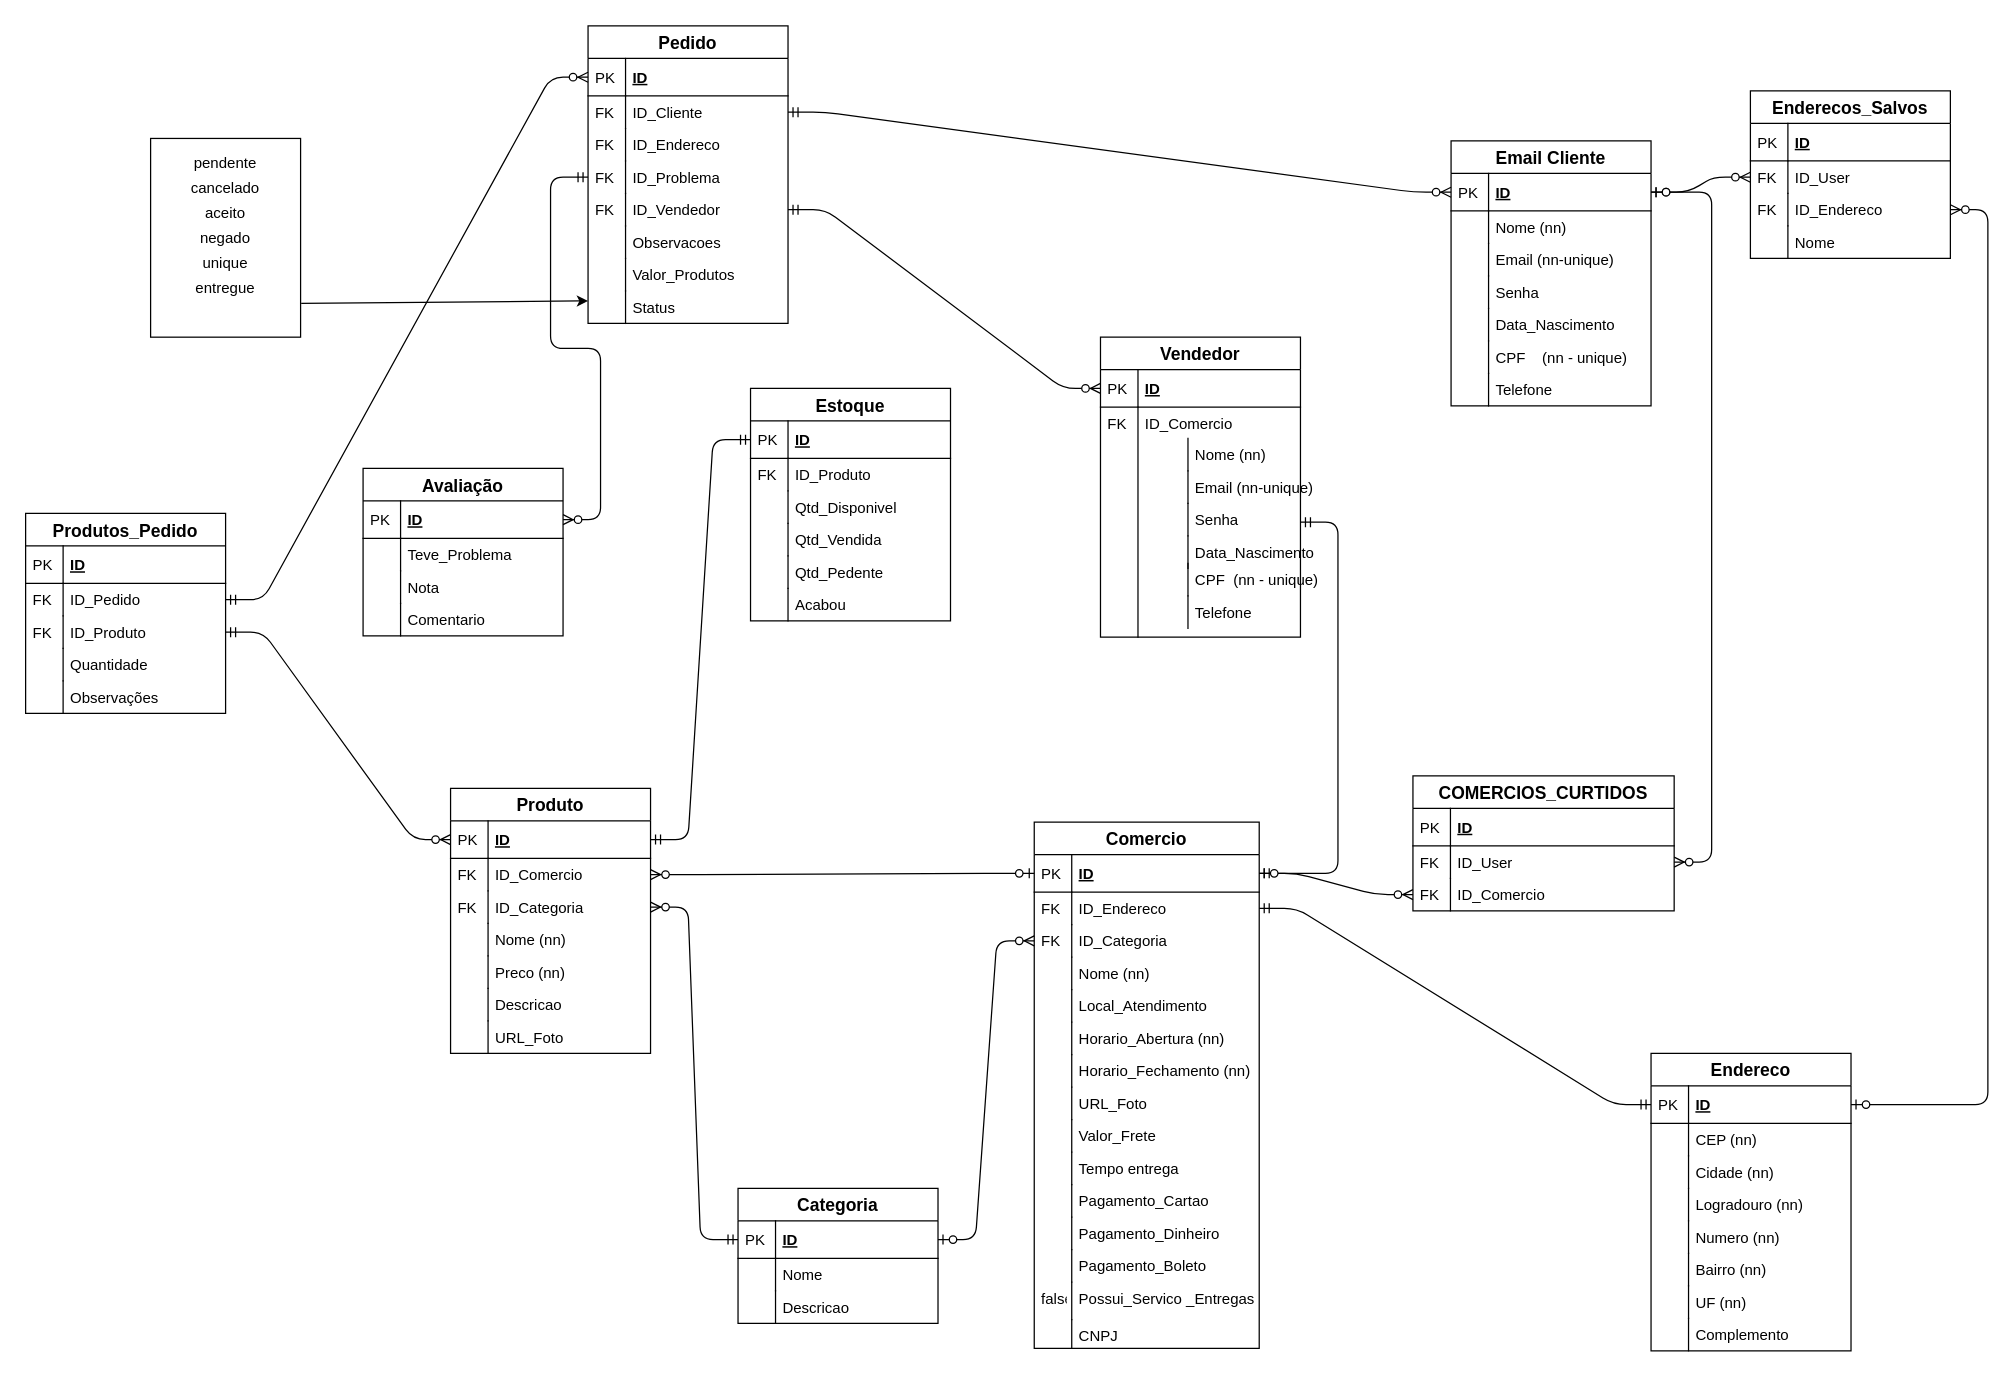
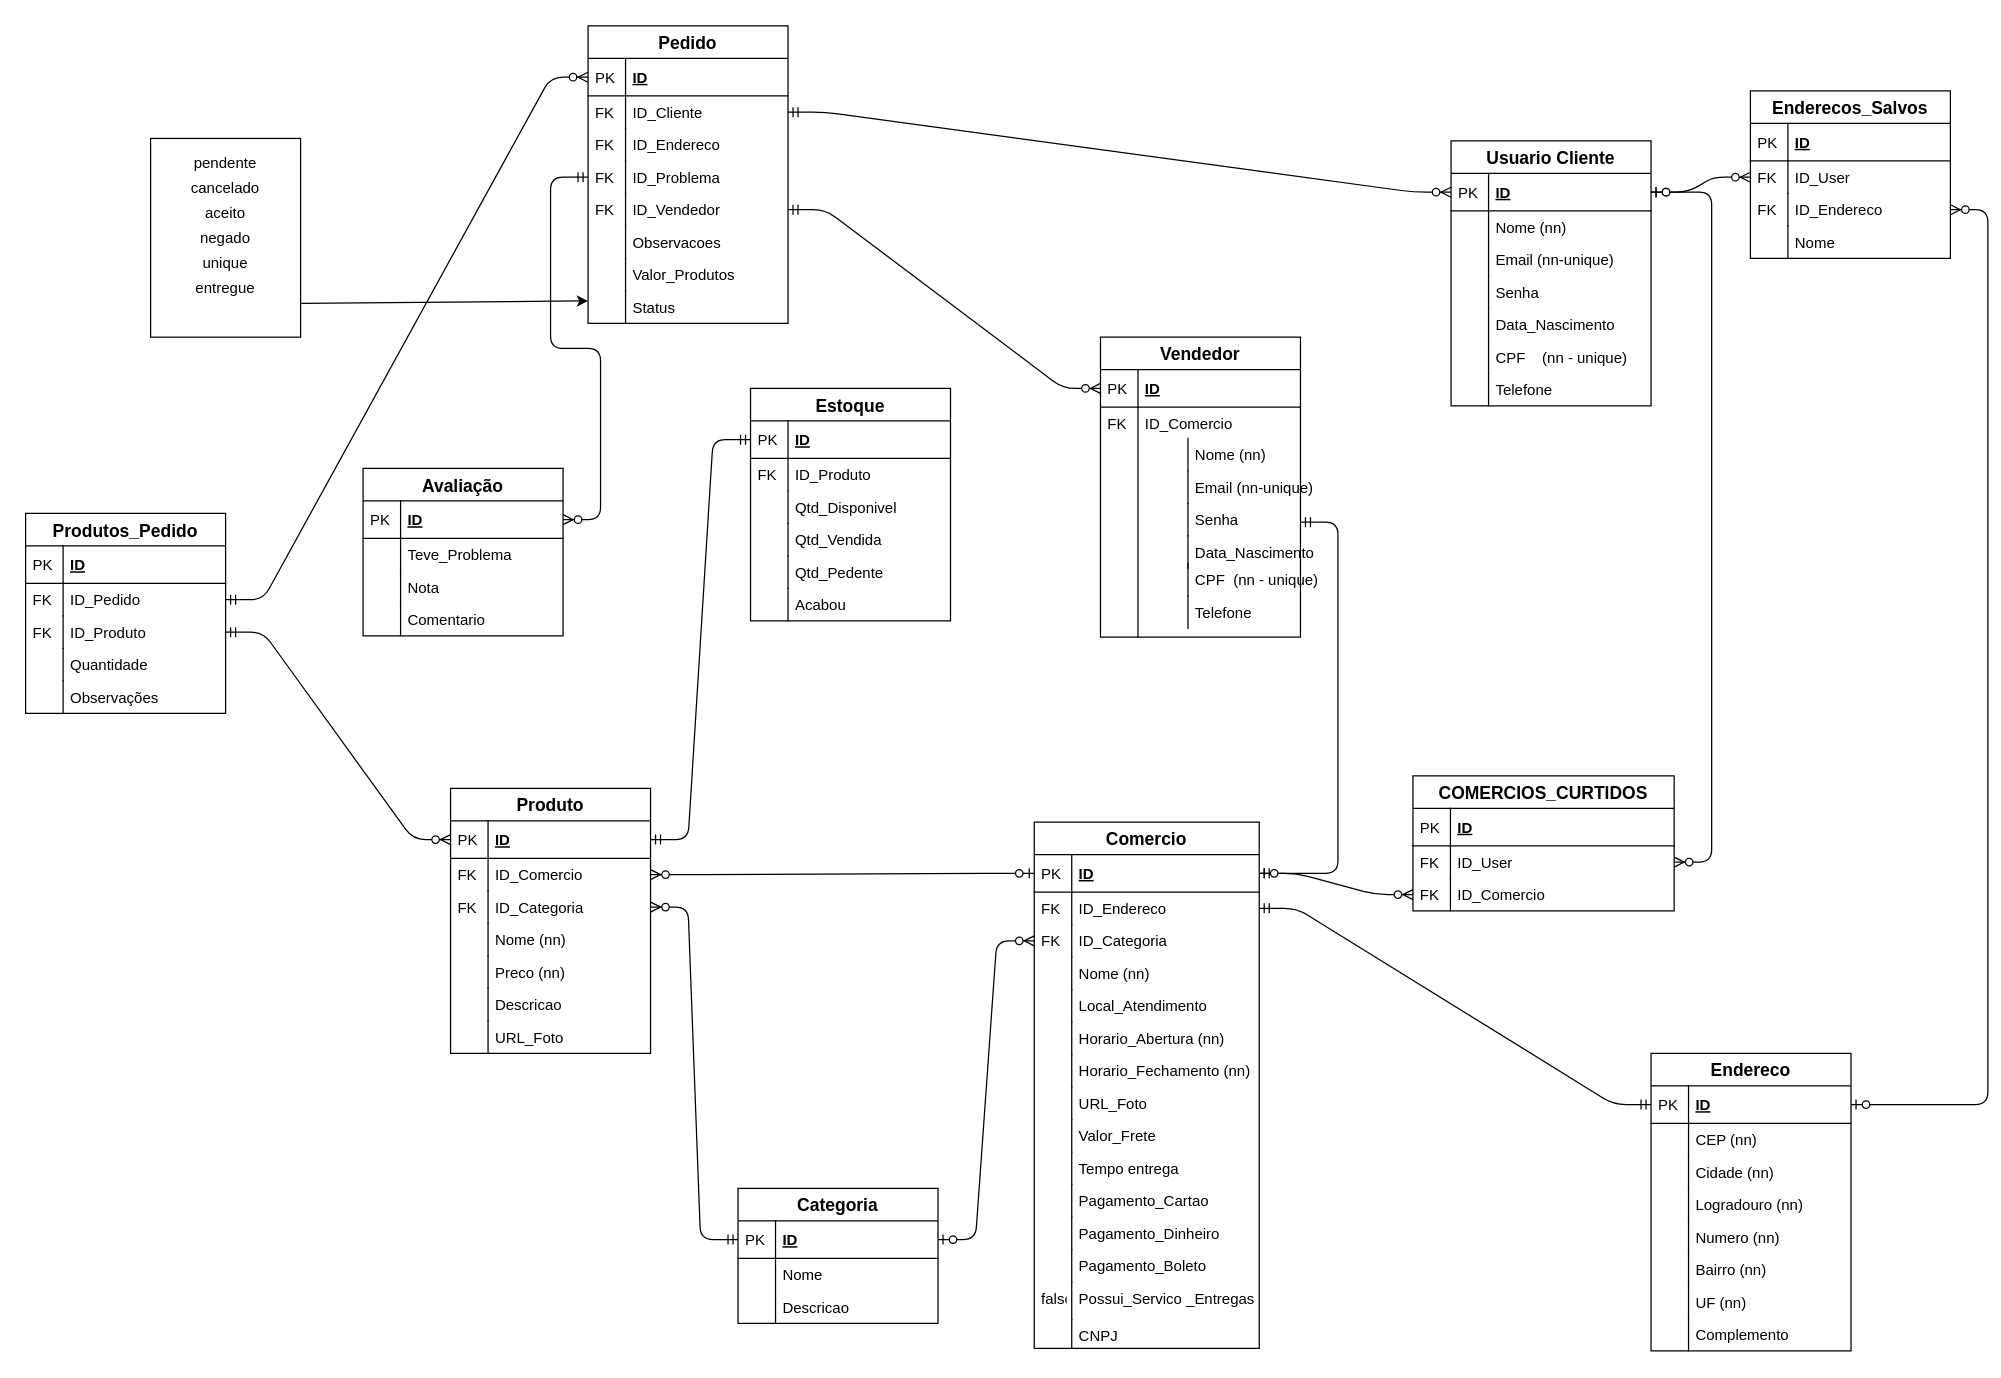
node "Email Cliente": label "Email Cliente" -> "Usuario Cliente"
